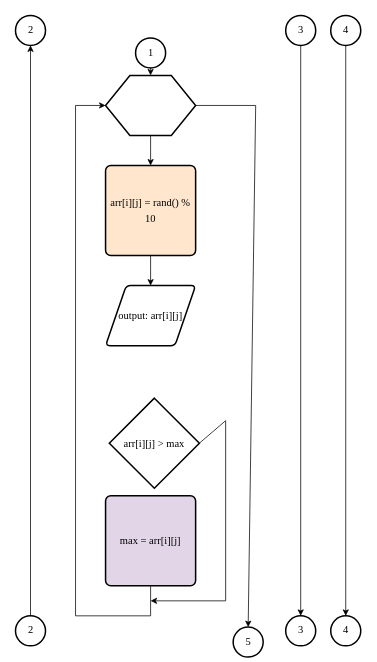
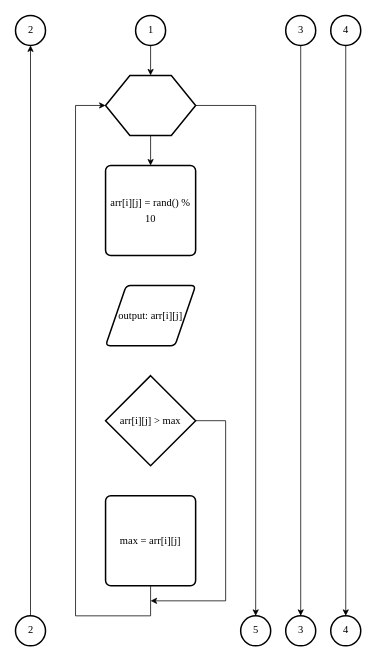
node "1": moved (150, 53) -> (150, 30)
node "arr[i][j] = rand() % 10": fillcolor #ffe6cc -> #ffffff
edge "arr[i][j] = rand() % 10" -> "output: arr[i][j]": removed
node "arr[i][j] > max": moved (154, 443) -> (150, 420)
node "max = arr[i][j]": fillcolor #e1d5e7 -> #ffffff
node "5": moved (248, 642) -> (255, 630)
